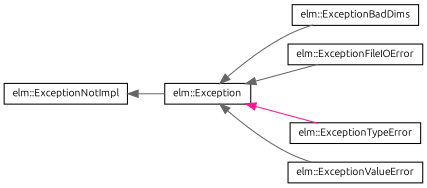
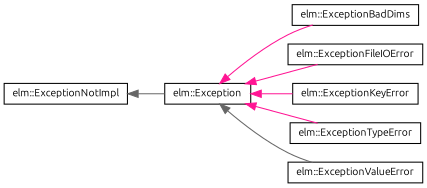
edge "elm::ExceptionBadDims" -> "elm::Exception": color gray40 -> deeppink
edge "elm::ExceptionFileIOError" -> "elm::Exception": color gray40 -> deeppink
node "elm::ExceptionKeyError": added
